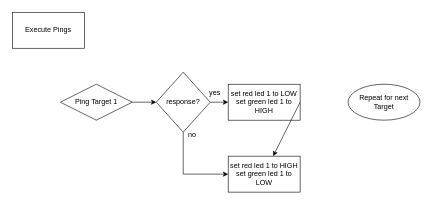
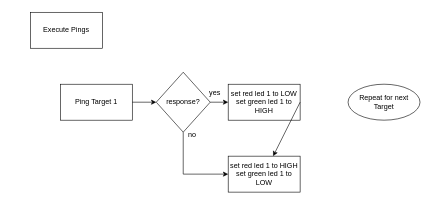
node "Execute Pings": moved (48, 30) -> (66, 30)
node "Ping Target 1": shape diamond -> rectangle
